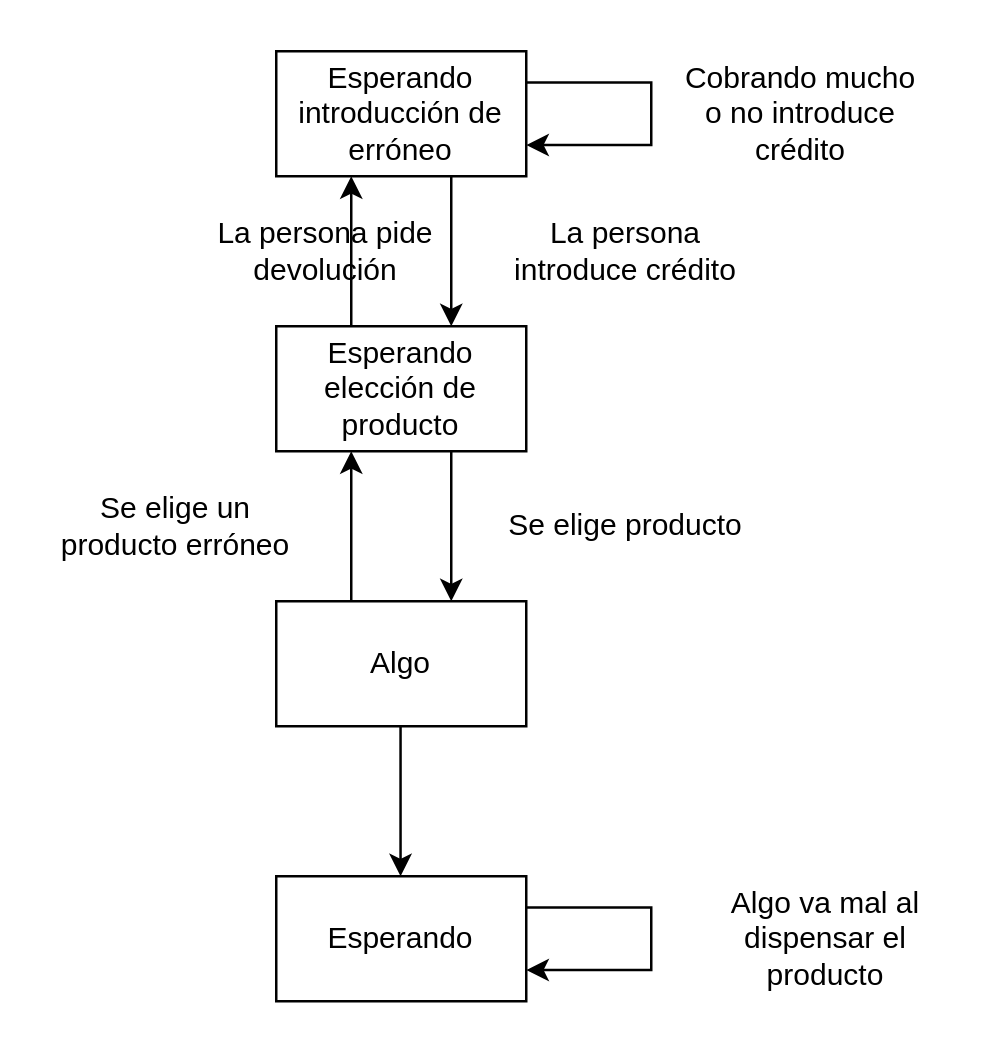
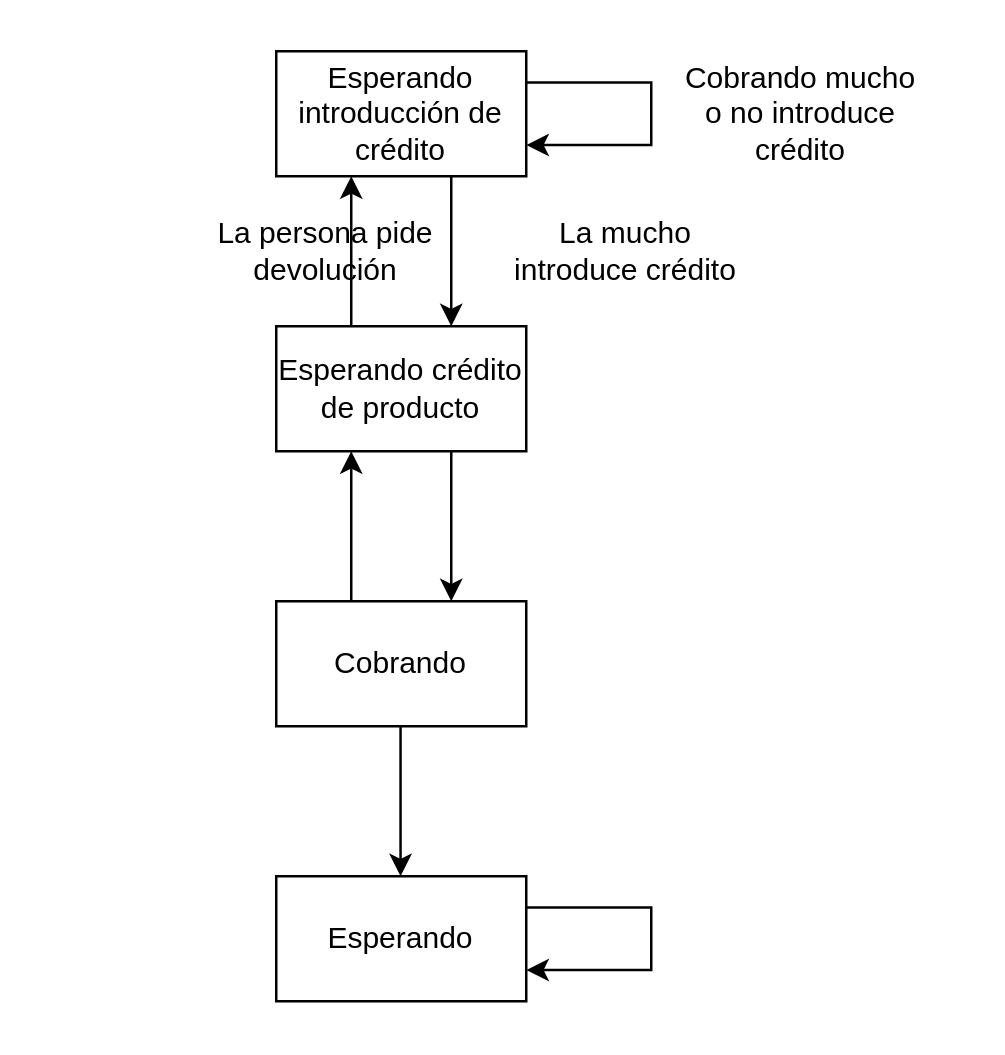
node "Esperando introducción de erróneo": label "Esperando introducción de erróneo" -> "Esperando introducción de crédito"
node "La persona introduce crédito": label "La persona introduce crédito" -> "La mucho introduce crédito"
node "Esperando elección de producto": label "Esperando elección de producto" -> "Esperando crédito de producto"
node "Se elige un producto erróneo": removed
node "Se elige producto": removed
node "Algo": label "Algo" -> "Cobrando"
node "Algo va mal al dispensar el producto": removed
